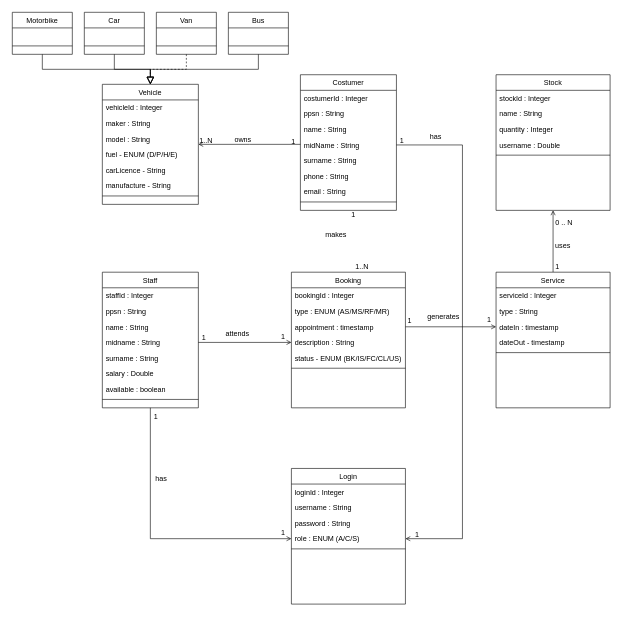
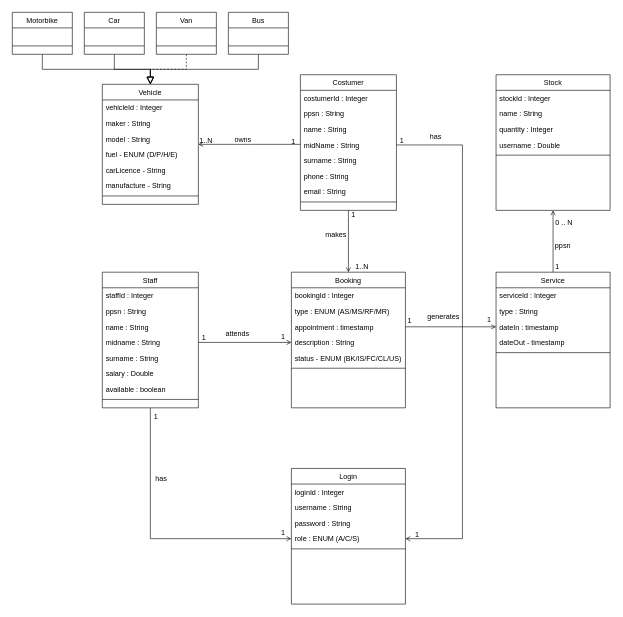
edge "Costumer" -> "Booking": added
node "uses": label "uses" -> "ppsn"
